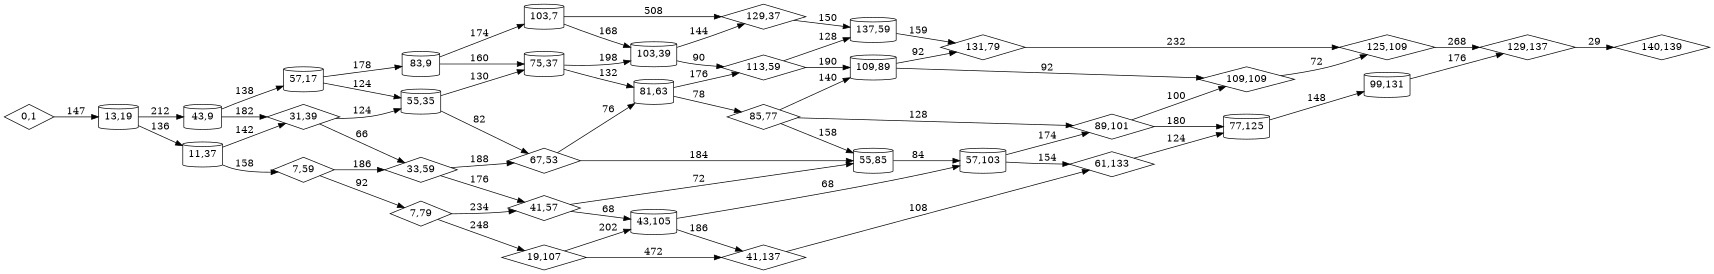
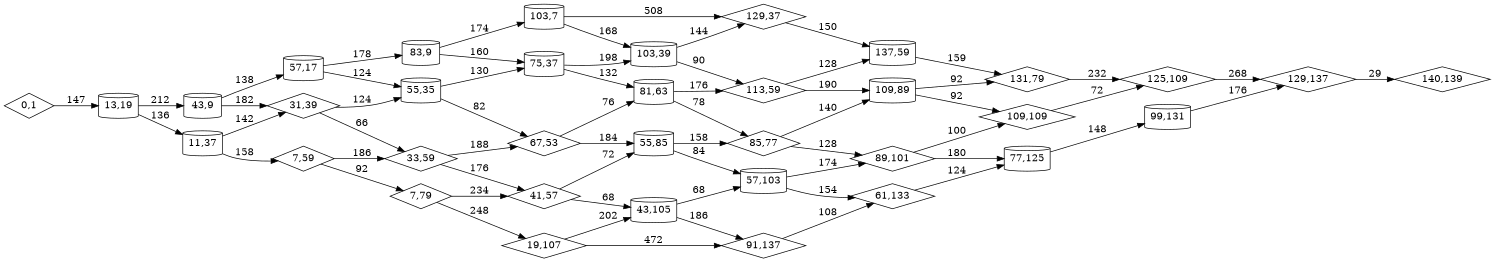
edge "85,77" -> "55,85": reversed
node "41,137": label "41,137" -> "91,137"
